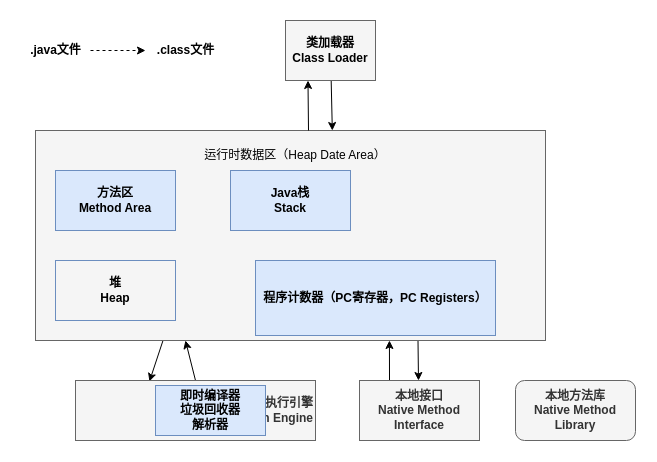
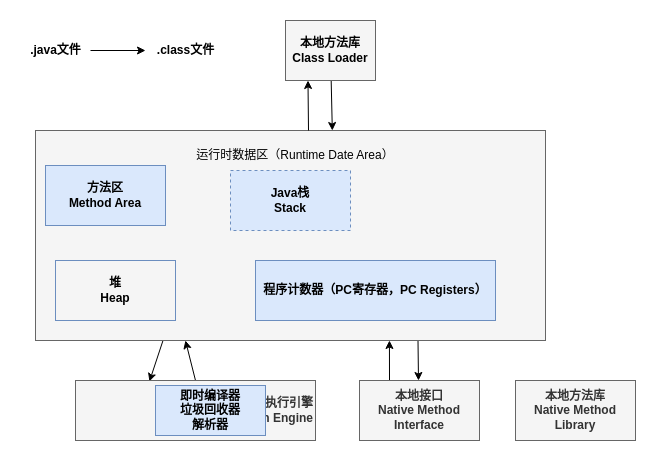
edge ".java文件" -> ".class文件": style dashed -> solid
node "类加载器 Class Loader": label "类加载器 Class Loader" -> "本地方法库 Class Loader"
node "运行时数据区（Heap Date Area）": label "运行时数据区（Heap Date Area）" -> "运行时数据区（Runtime Date Area）"
node "方法区 Method Area": moved (116, 201) -> (106, 196)
node "Java栈 Stack": style solid -> dashed
node "程序计数器（PC寄存器，PC Registers）": size 240x75 -> 240x60
node "本地方法库 Native Method Library": shape rounded rectangle -> rectangle
